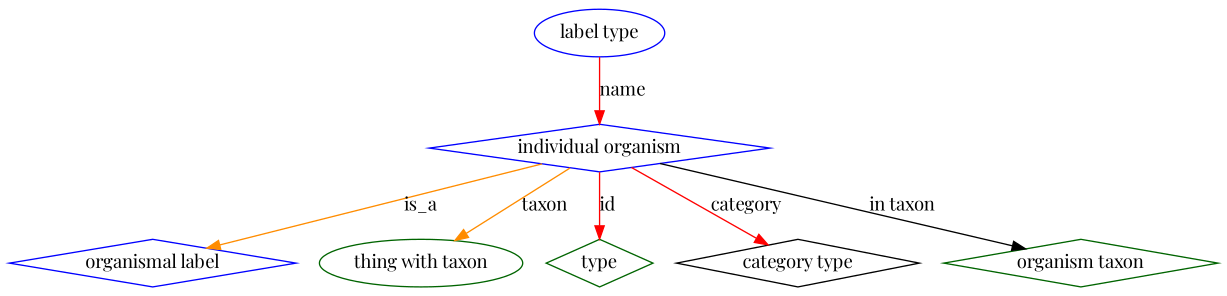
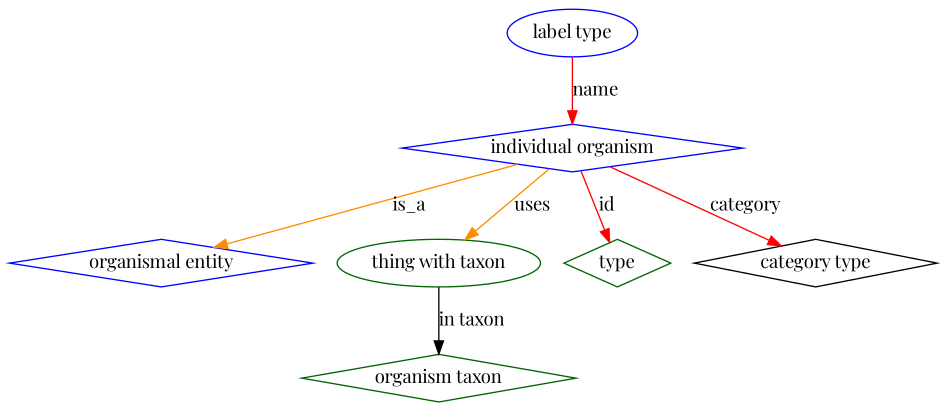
edge "individual organism" -> "organism taxon": now "thing with taxon" -> "organism taxon"
edge "individual organism" -> "thing with taxon": label "taxon" -> "uses"
node "organismal label": label "organismal label" -> "organismal entity"
